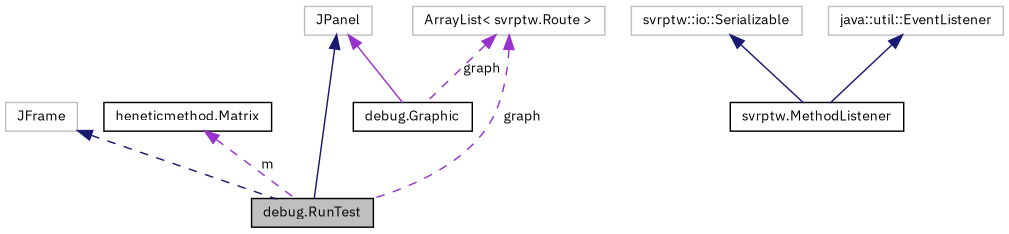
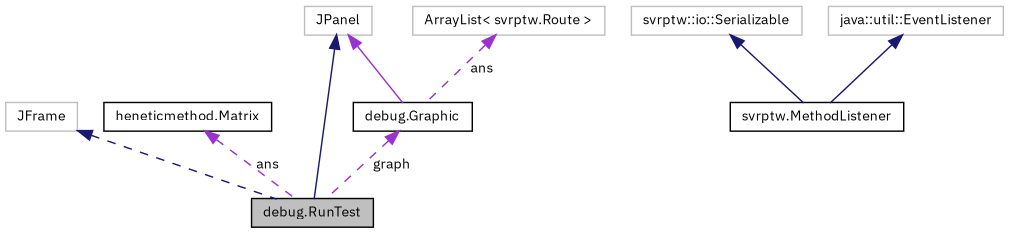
edge "debug.Graphic" -> "ArrayList< svrptw.Route >": label " graph" -> " ans"
edge "debug.RunTest" -> "ArrayList< svrptw.Route >": now "debug.RunTest" -> "debug.Graphic"
edge "debug.RunTest" -> "heneticmethod.Matrix": label " m" -> " ans"
